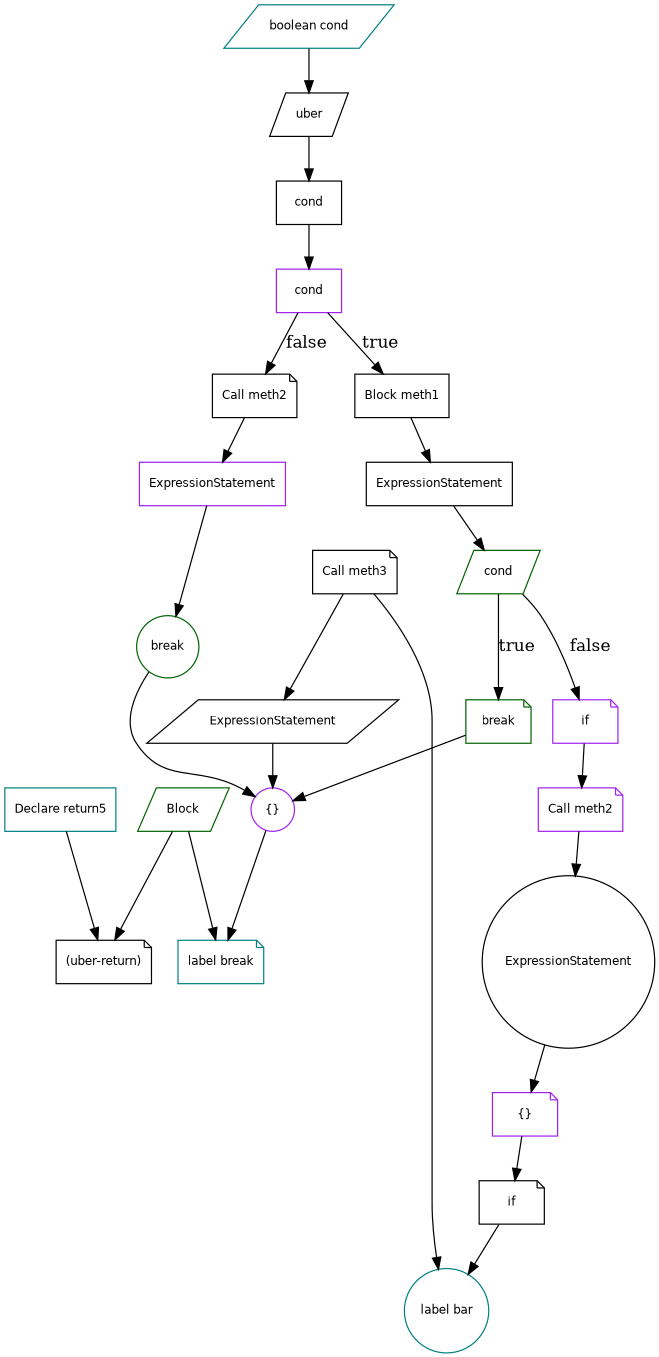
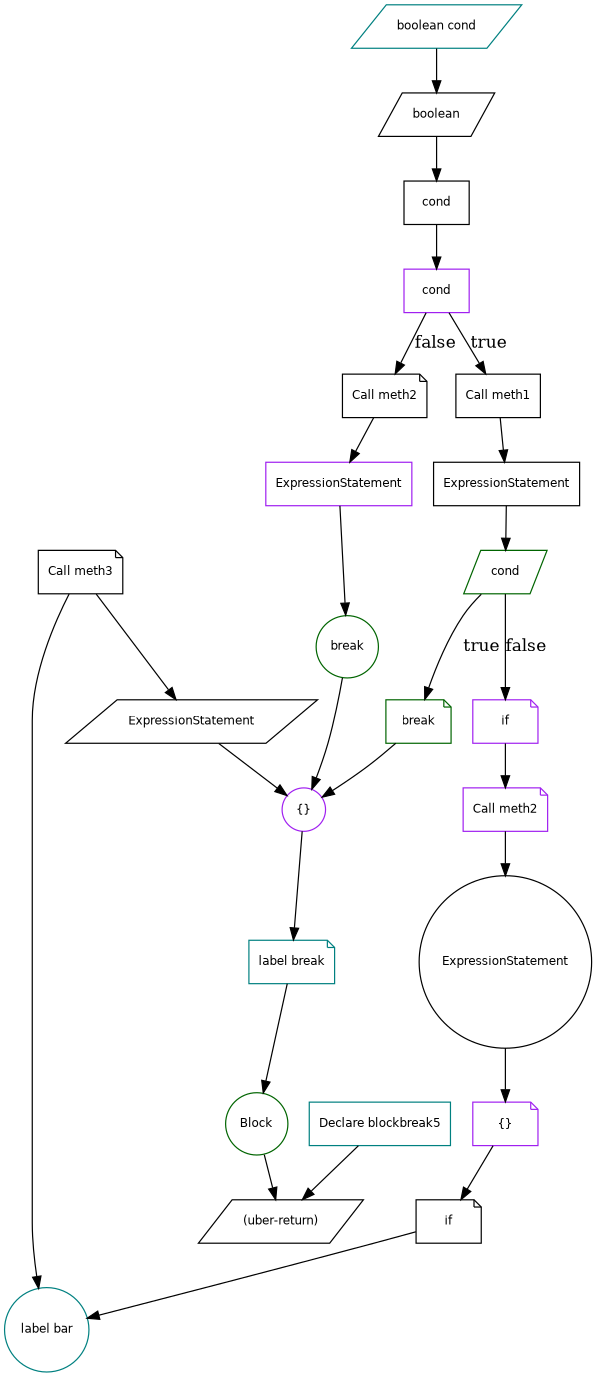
node "uber": label "uber" -> "boolean"
node "Block meth1": label "Block meth1" -> "Call meth1"
node "Declare return5": label "Declare return5" -> "Declare blockbreak5"
node "Block": shape parallelogram -> circle
edge "Block" -> "label break": reversed
node "(uber-return)": shape note -> parallelogram
